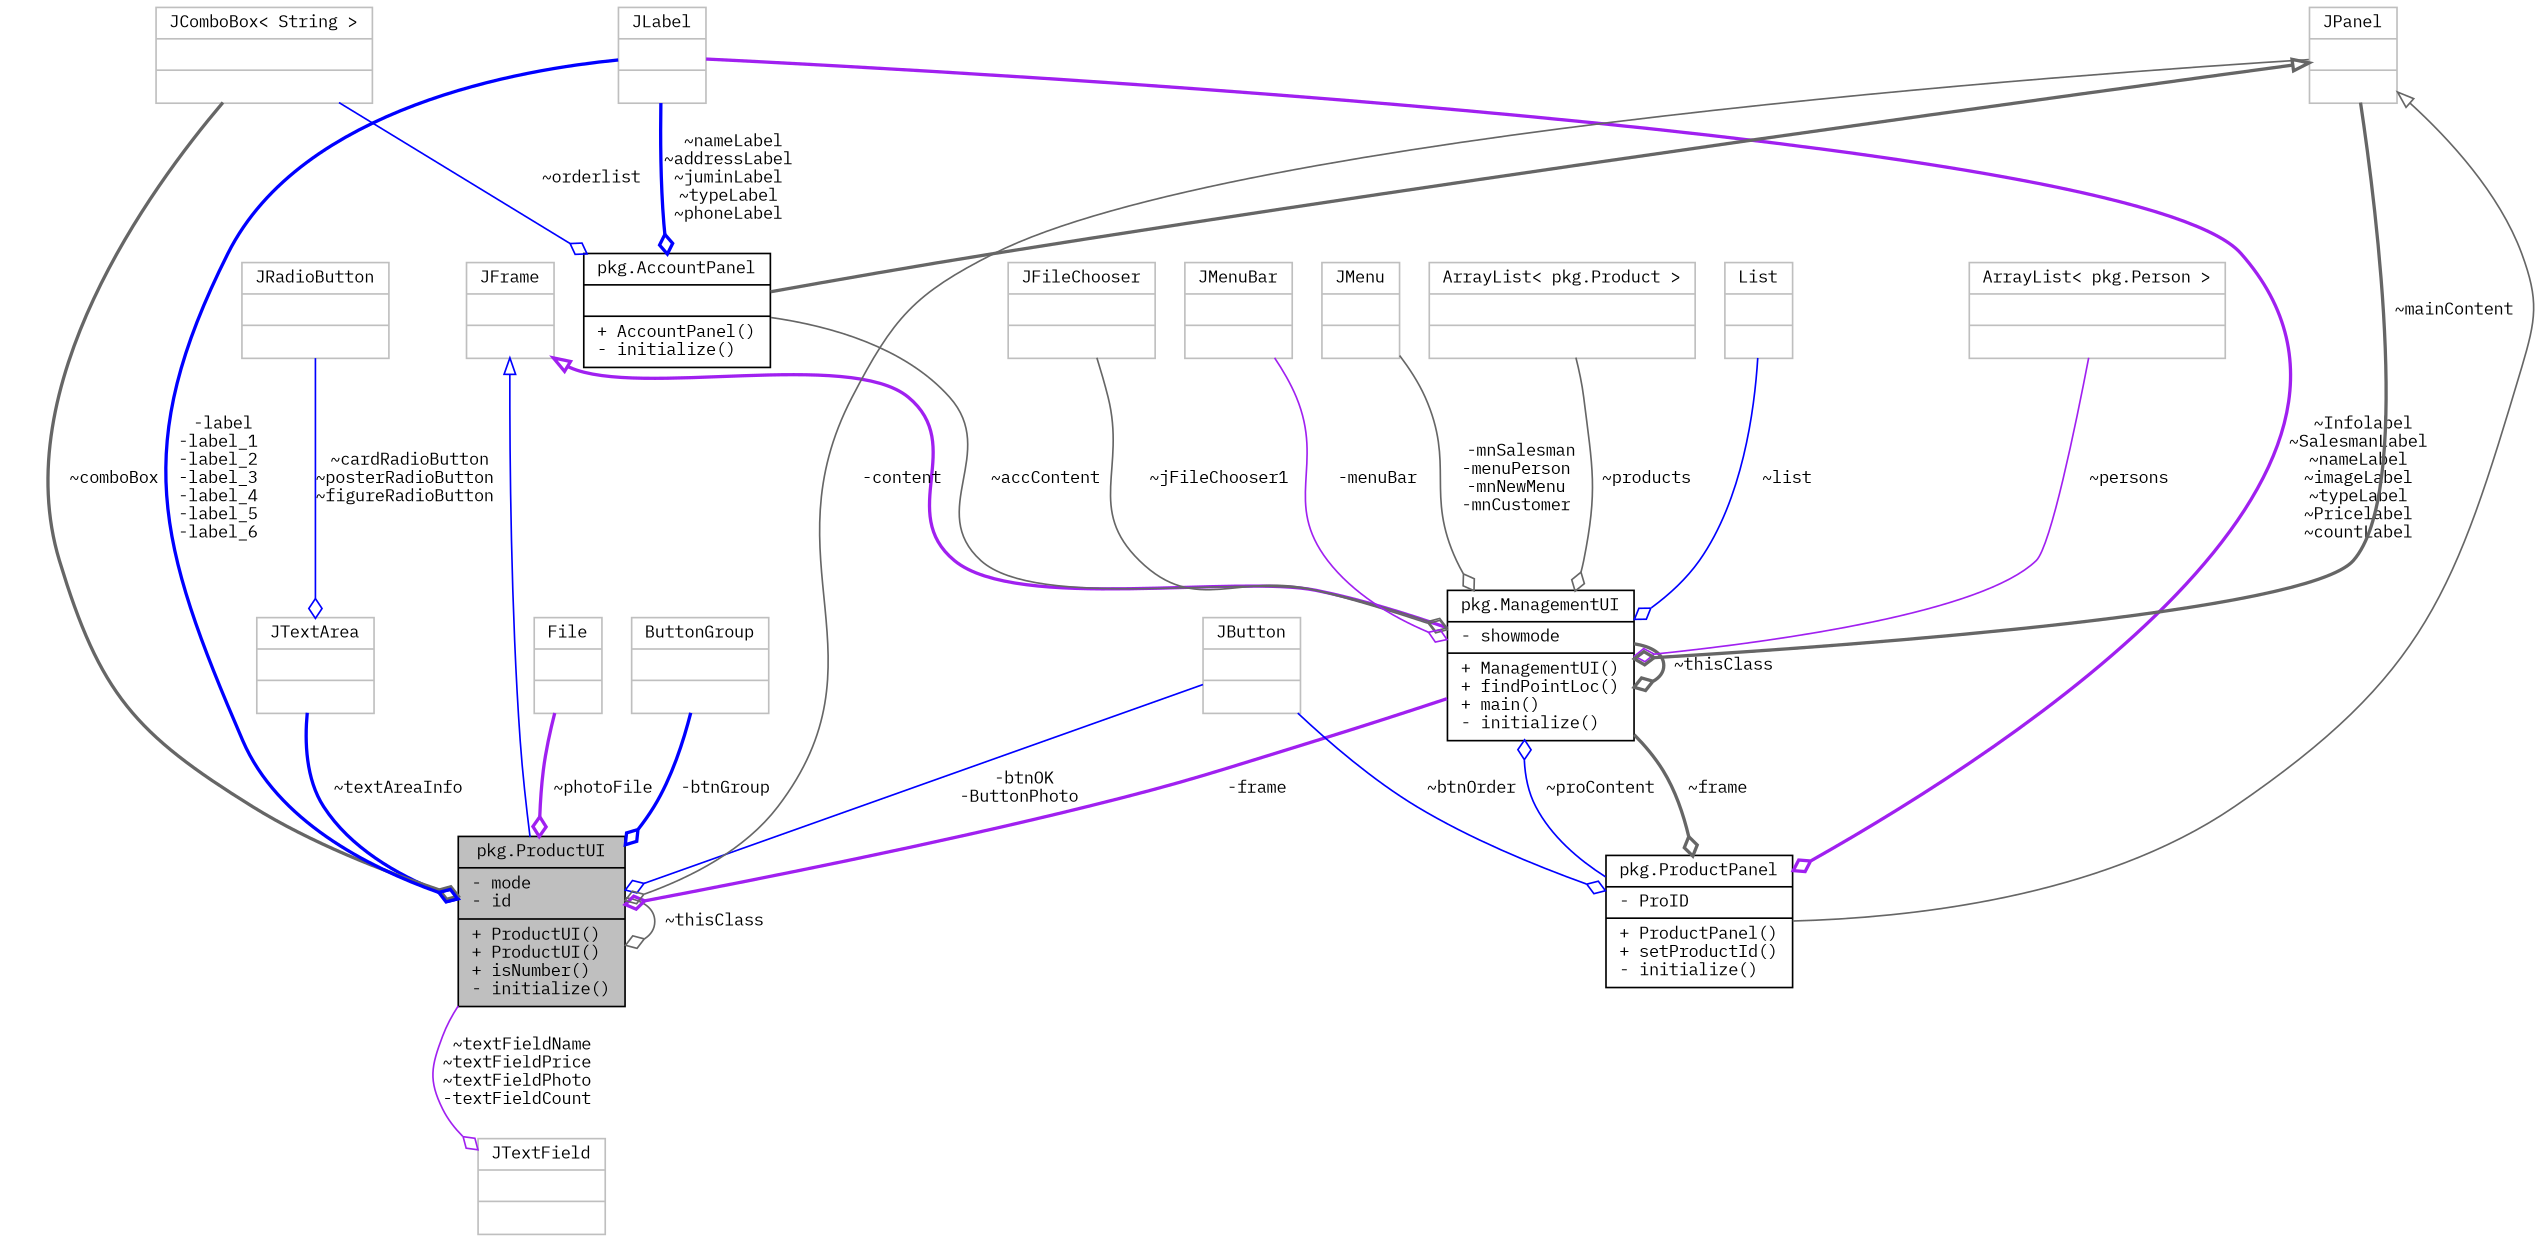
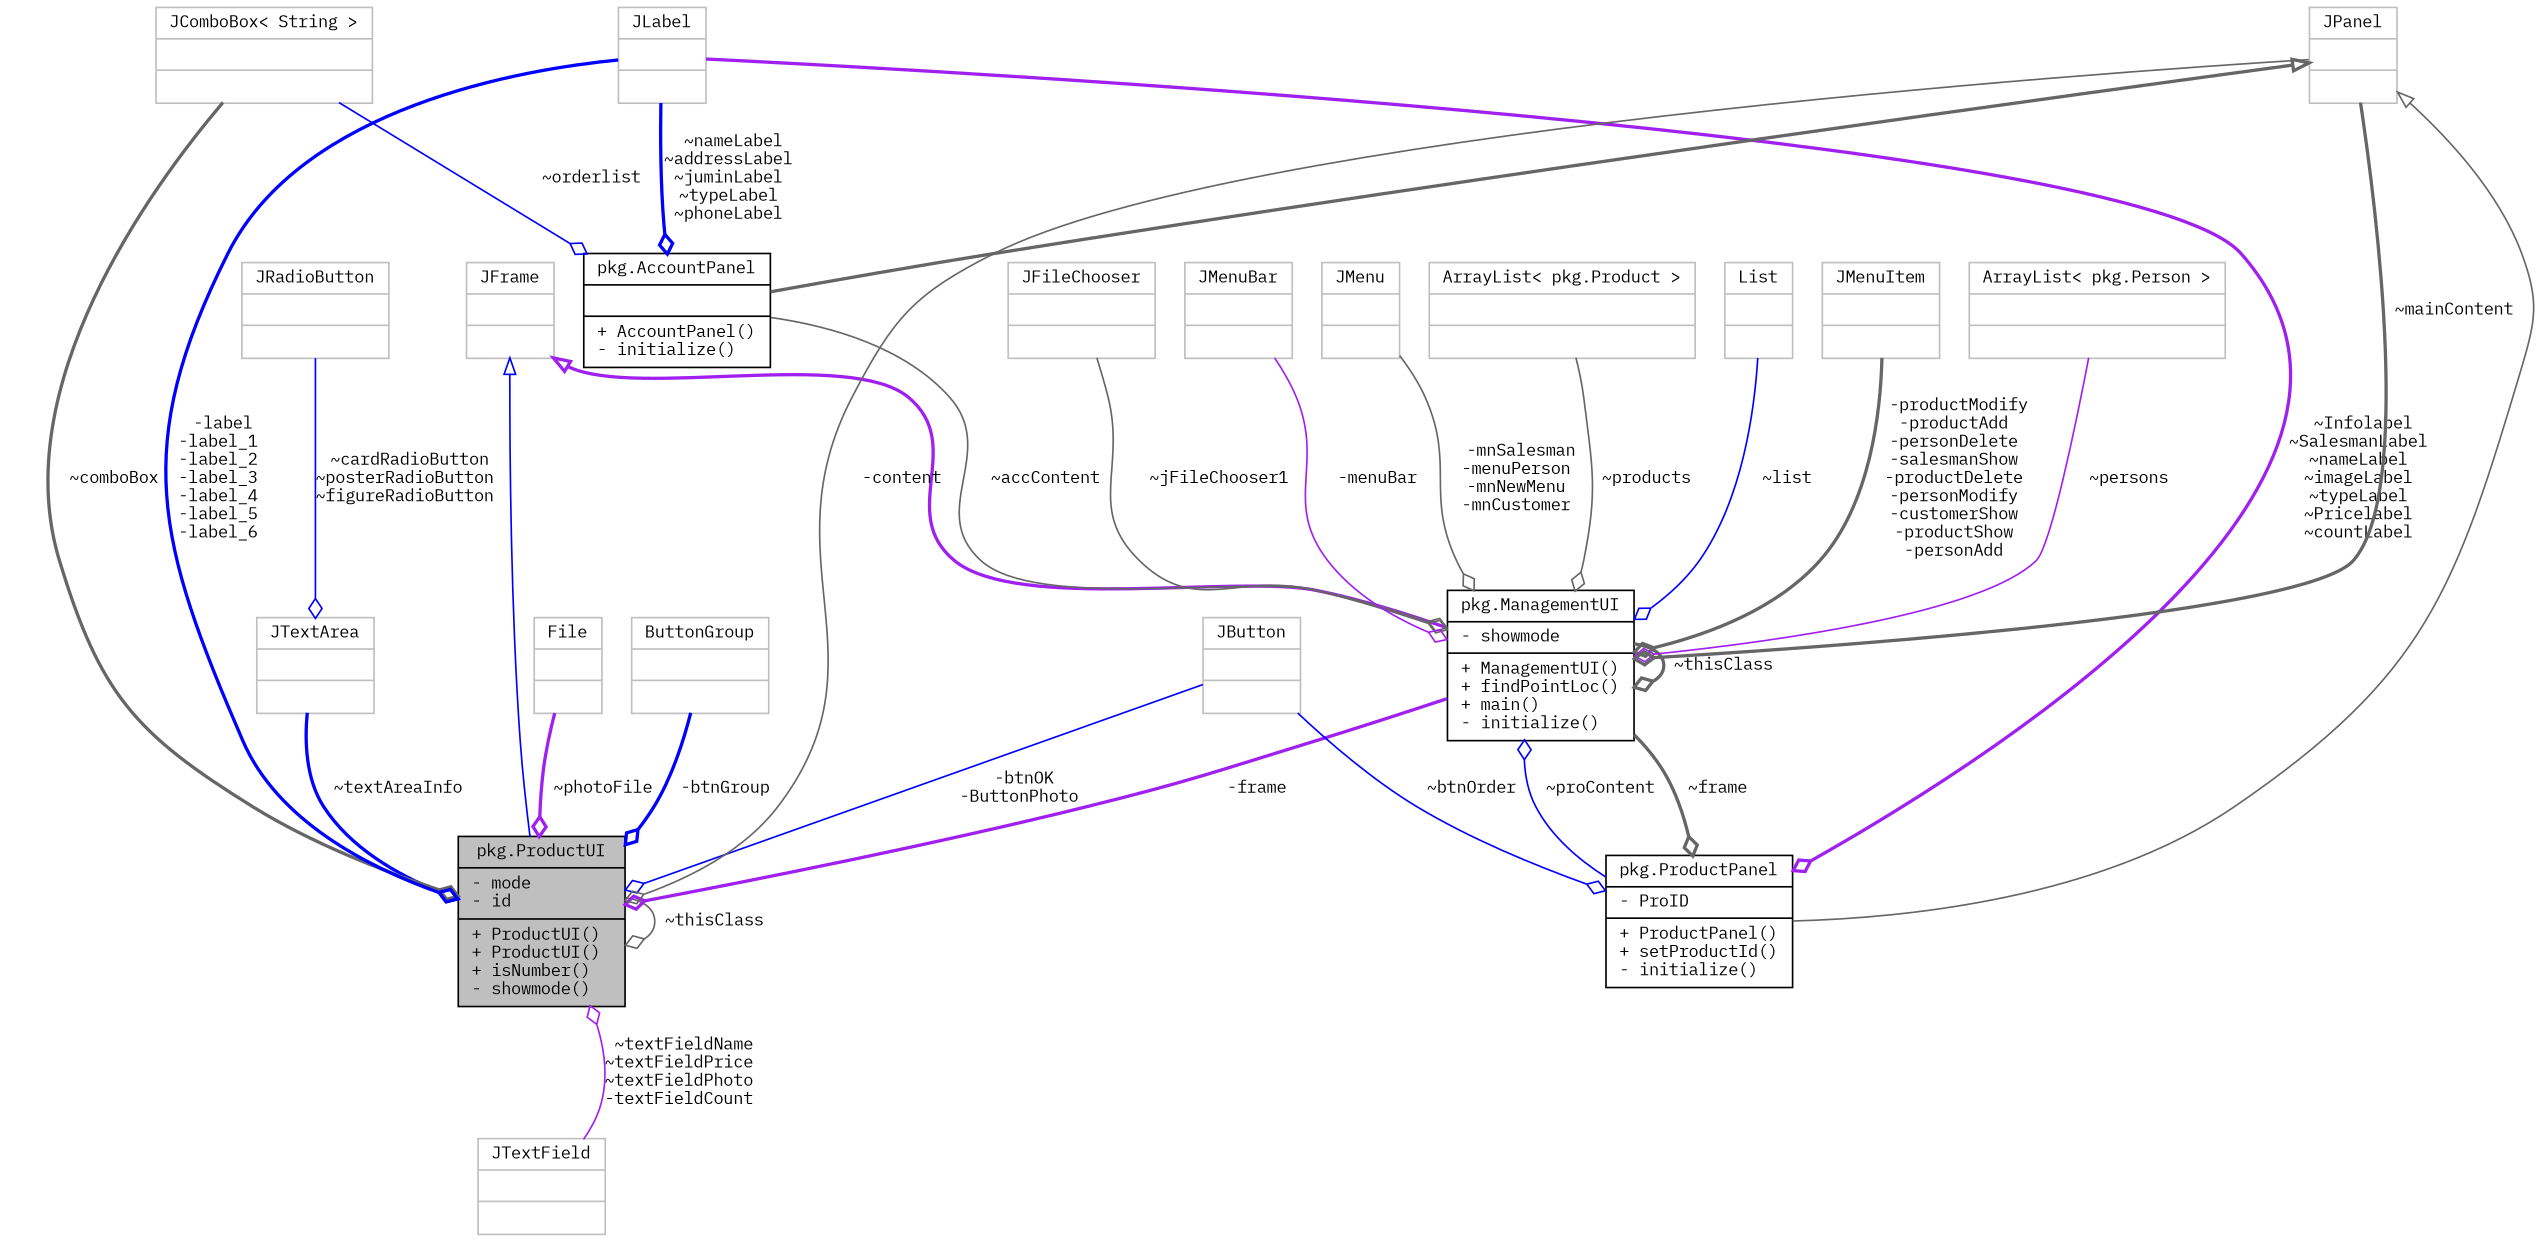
node "JMenuItem": added
node "pkg.ProductUI": text "- initialize()" -> "- showmode()"
edge "pkg.ProductUI" -> "JTextField": reversed
